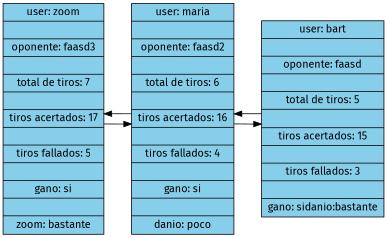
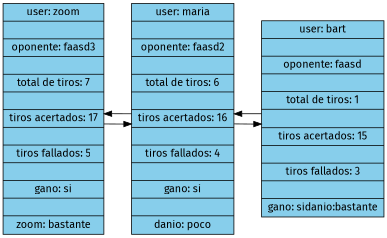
node "user: bart": text "total de tiros: 5" -> "total de tiros: 1"
